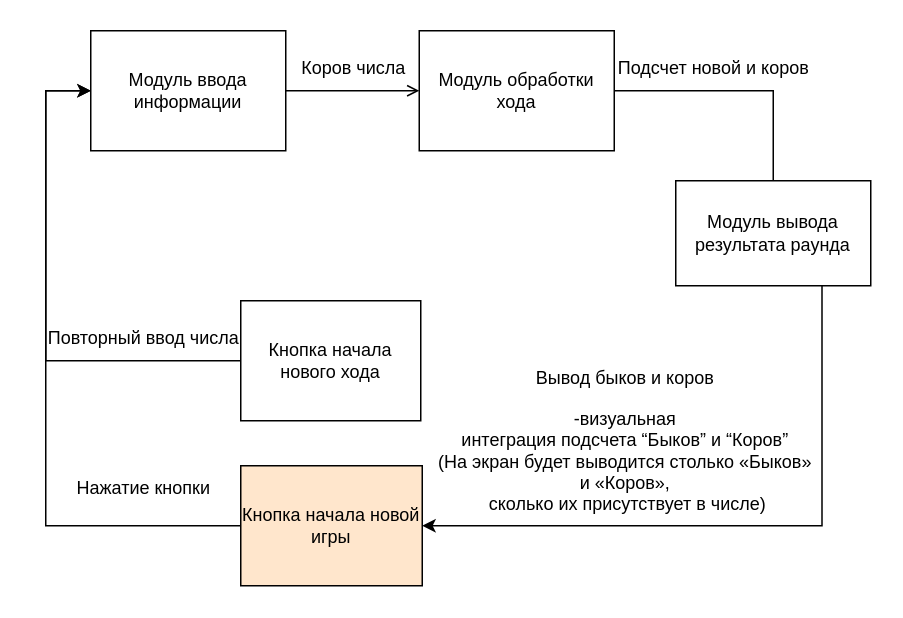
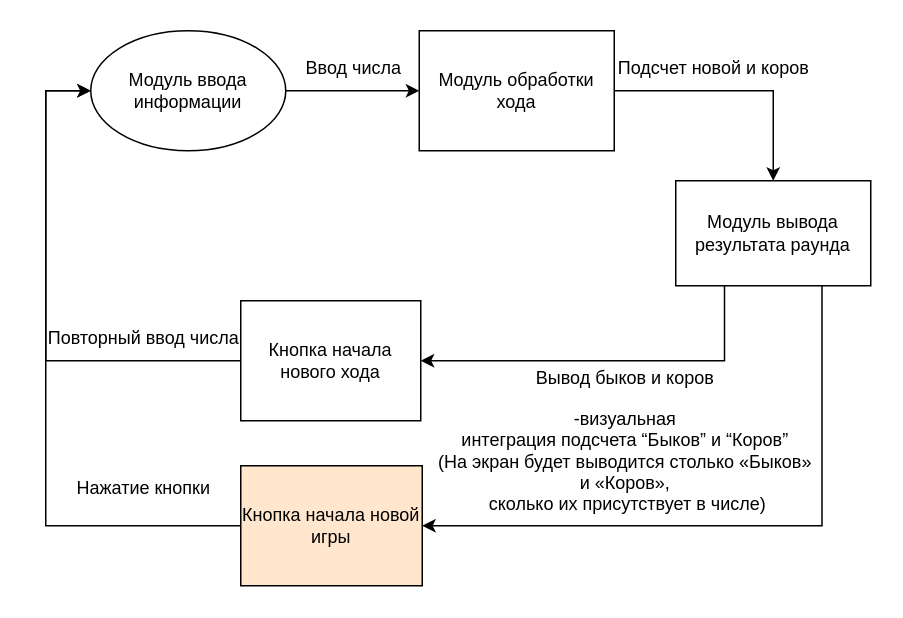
node "Коров числа": label "Коров числа" -> "Ввод числа"
node "Модуль ввода информации": shape rectangle -> ellipse
edge "Модуль ввода информации" -> "Модуль обработки хода": arrowhead open -> classic
edge "Модуль обработки хода" -- "Модуль вывода результата раунда": arrowhead none -> classic
edge "Модуль вывода результата раунда" -> "Кнопка начала нового хода": added
